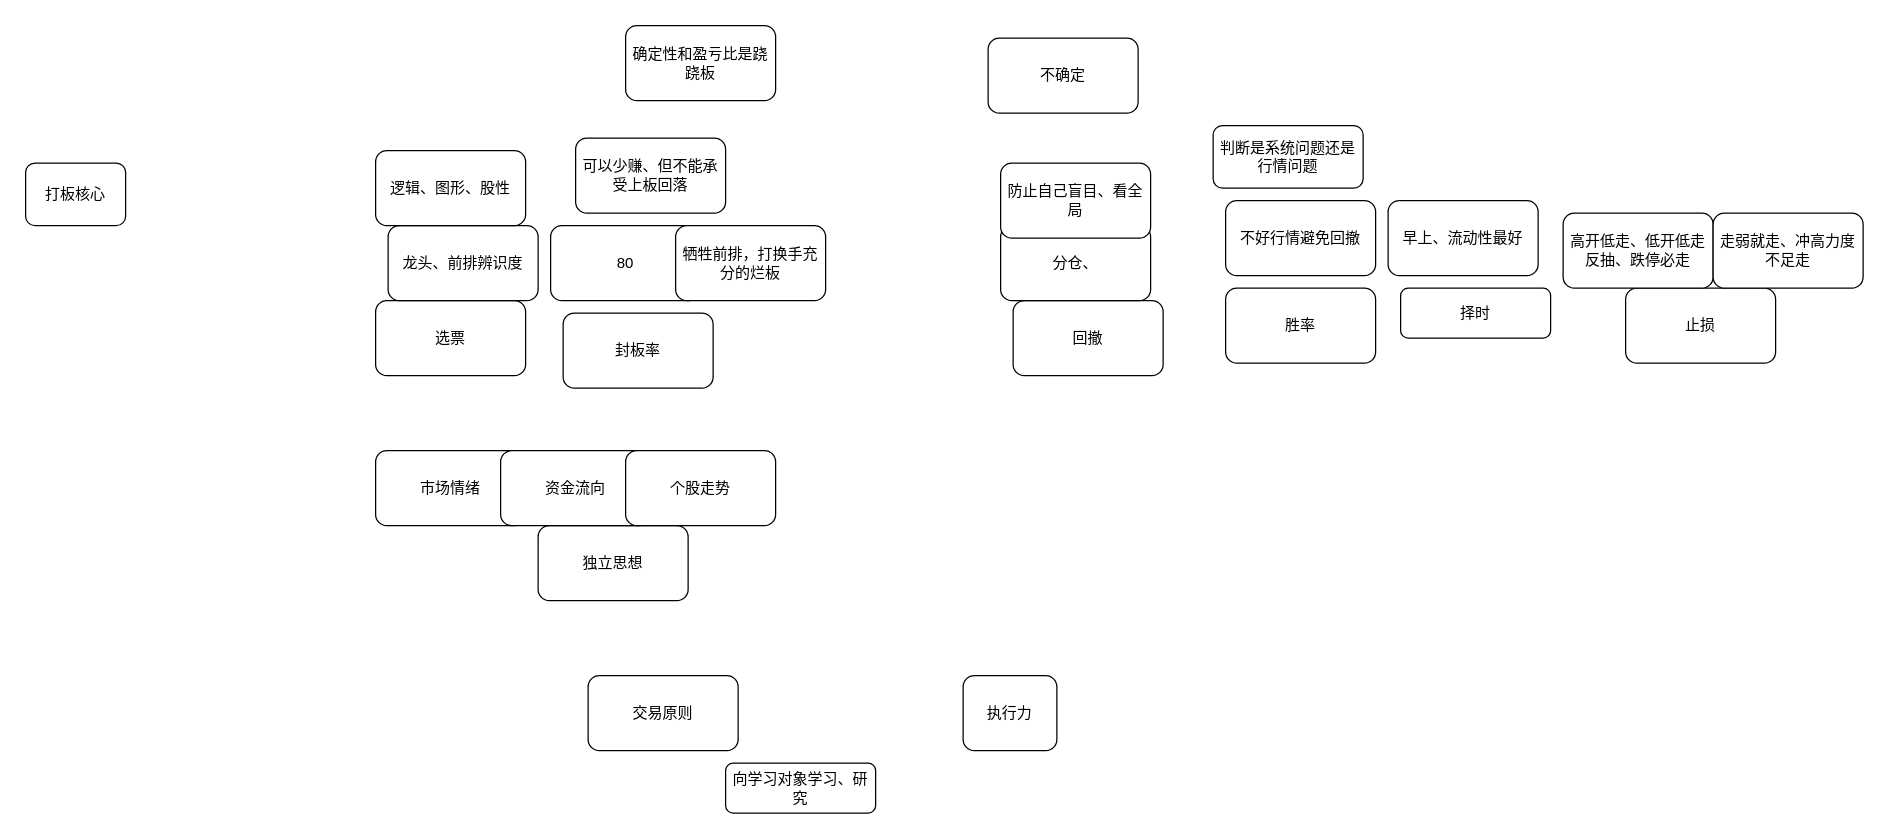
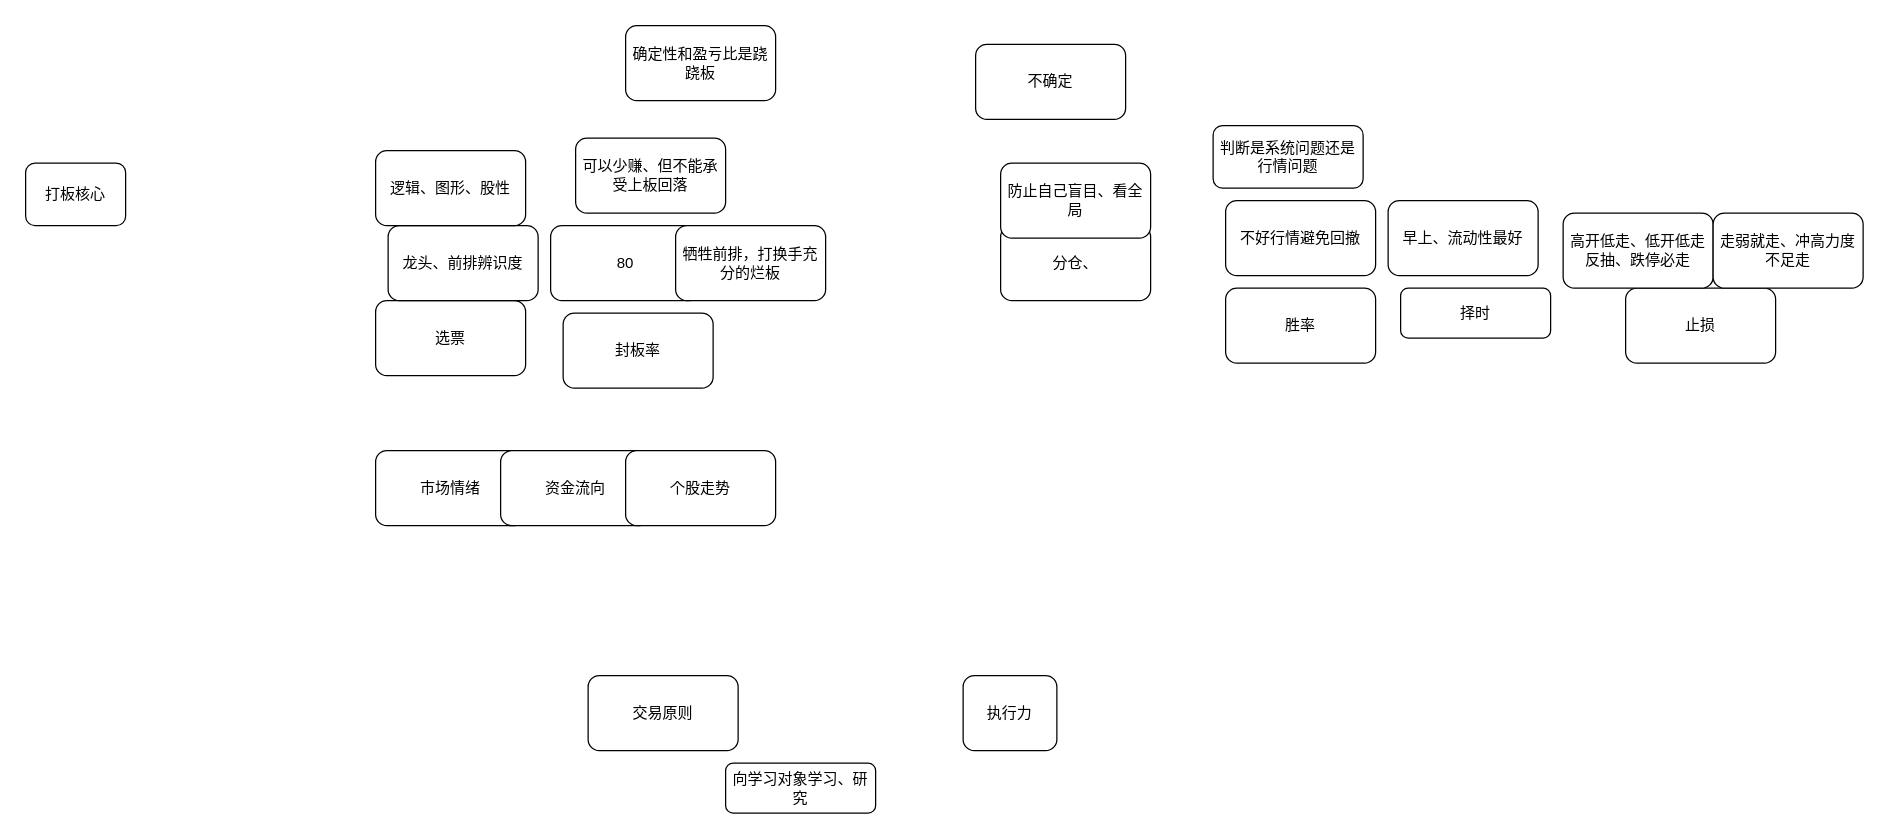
node "不确定": moved (1063, 76) -> (1051, 82)
node "回撤": removed
node "独立思想": removed
